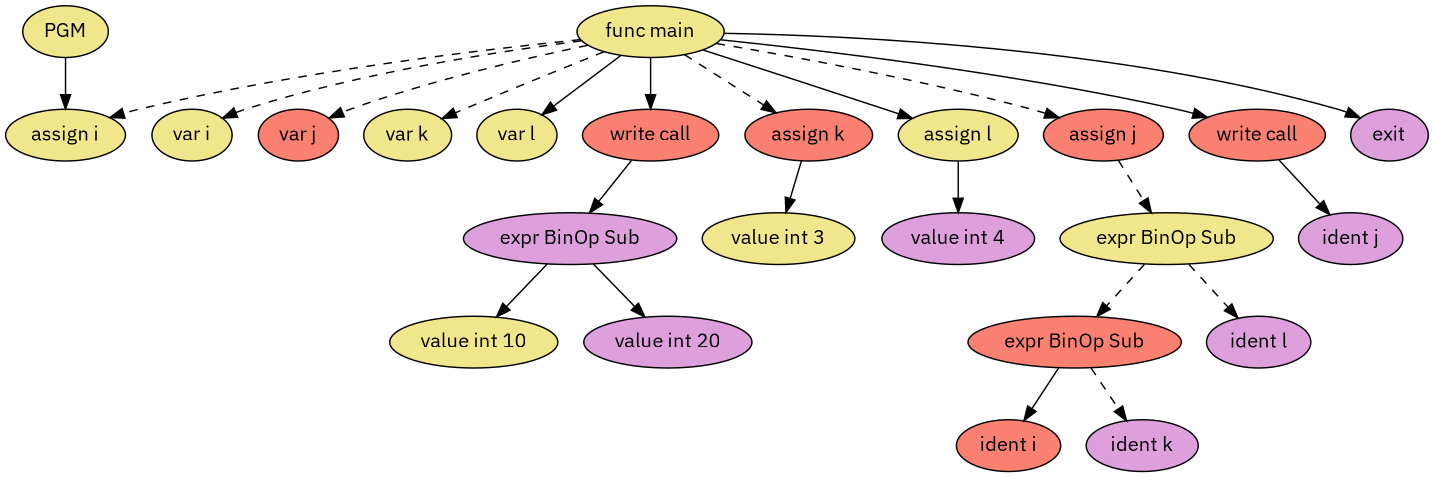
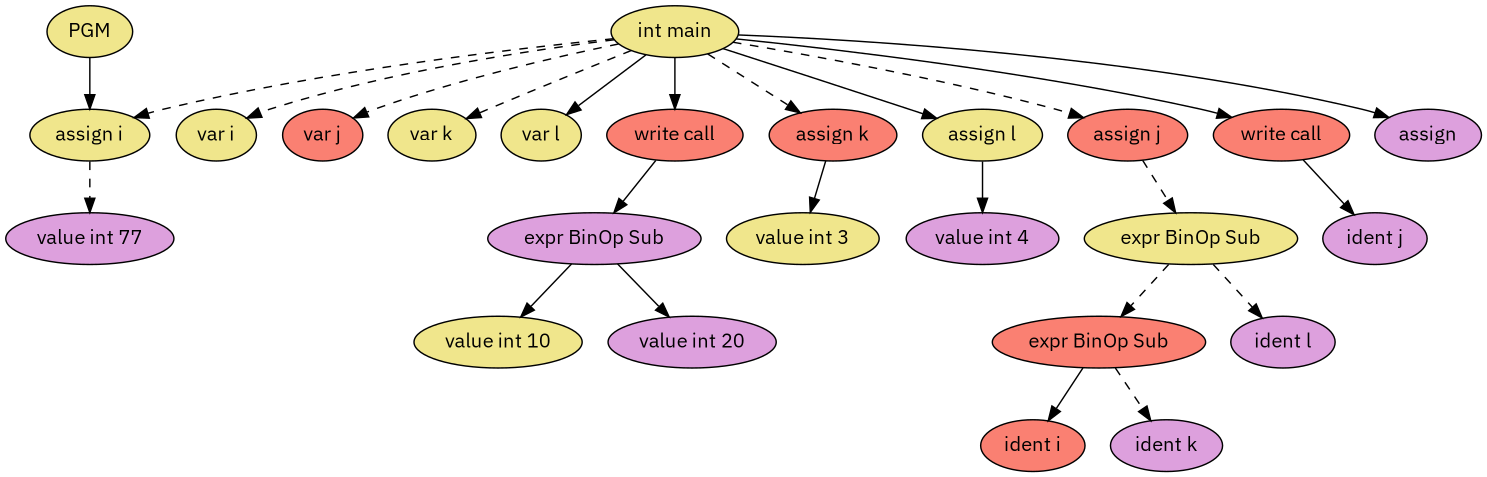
node "func main": label "func main" -> "int main"
node "exit": label "exit" -> "assign"
node "value int 77": added
